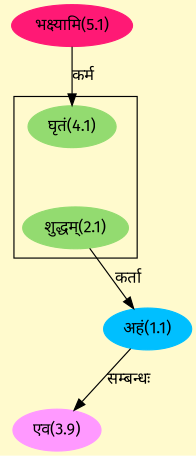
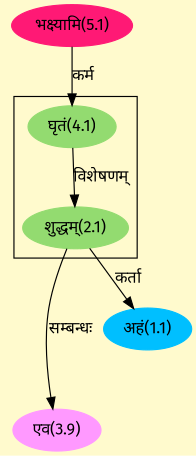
edge "घृतं(4.1)" -> "शुद्धम्(2.1)": added, label "विशेषणम्"
edge "अहं(1.1)" -> "एव(3.9)": now "शुद्धम्(2.1)" -> "एव(3.9)"
